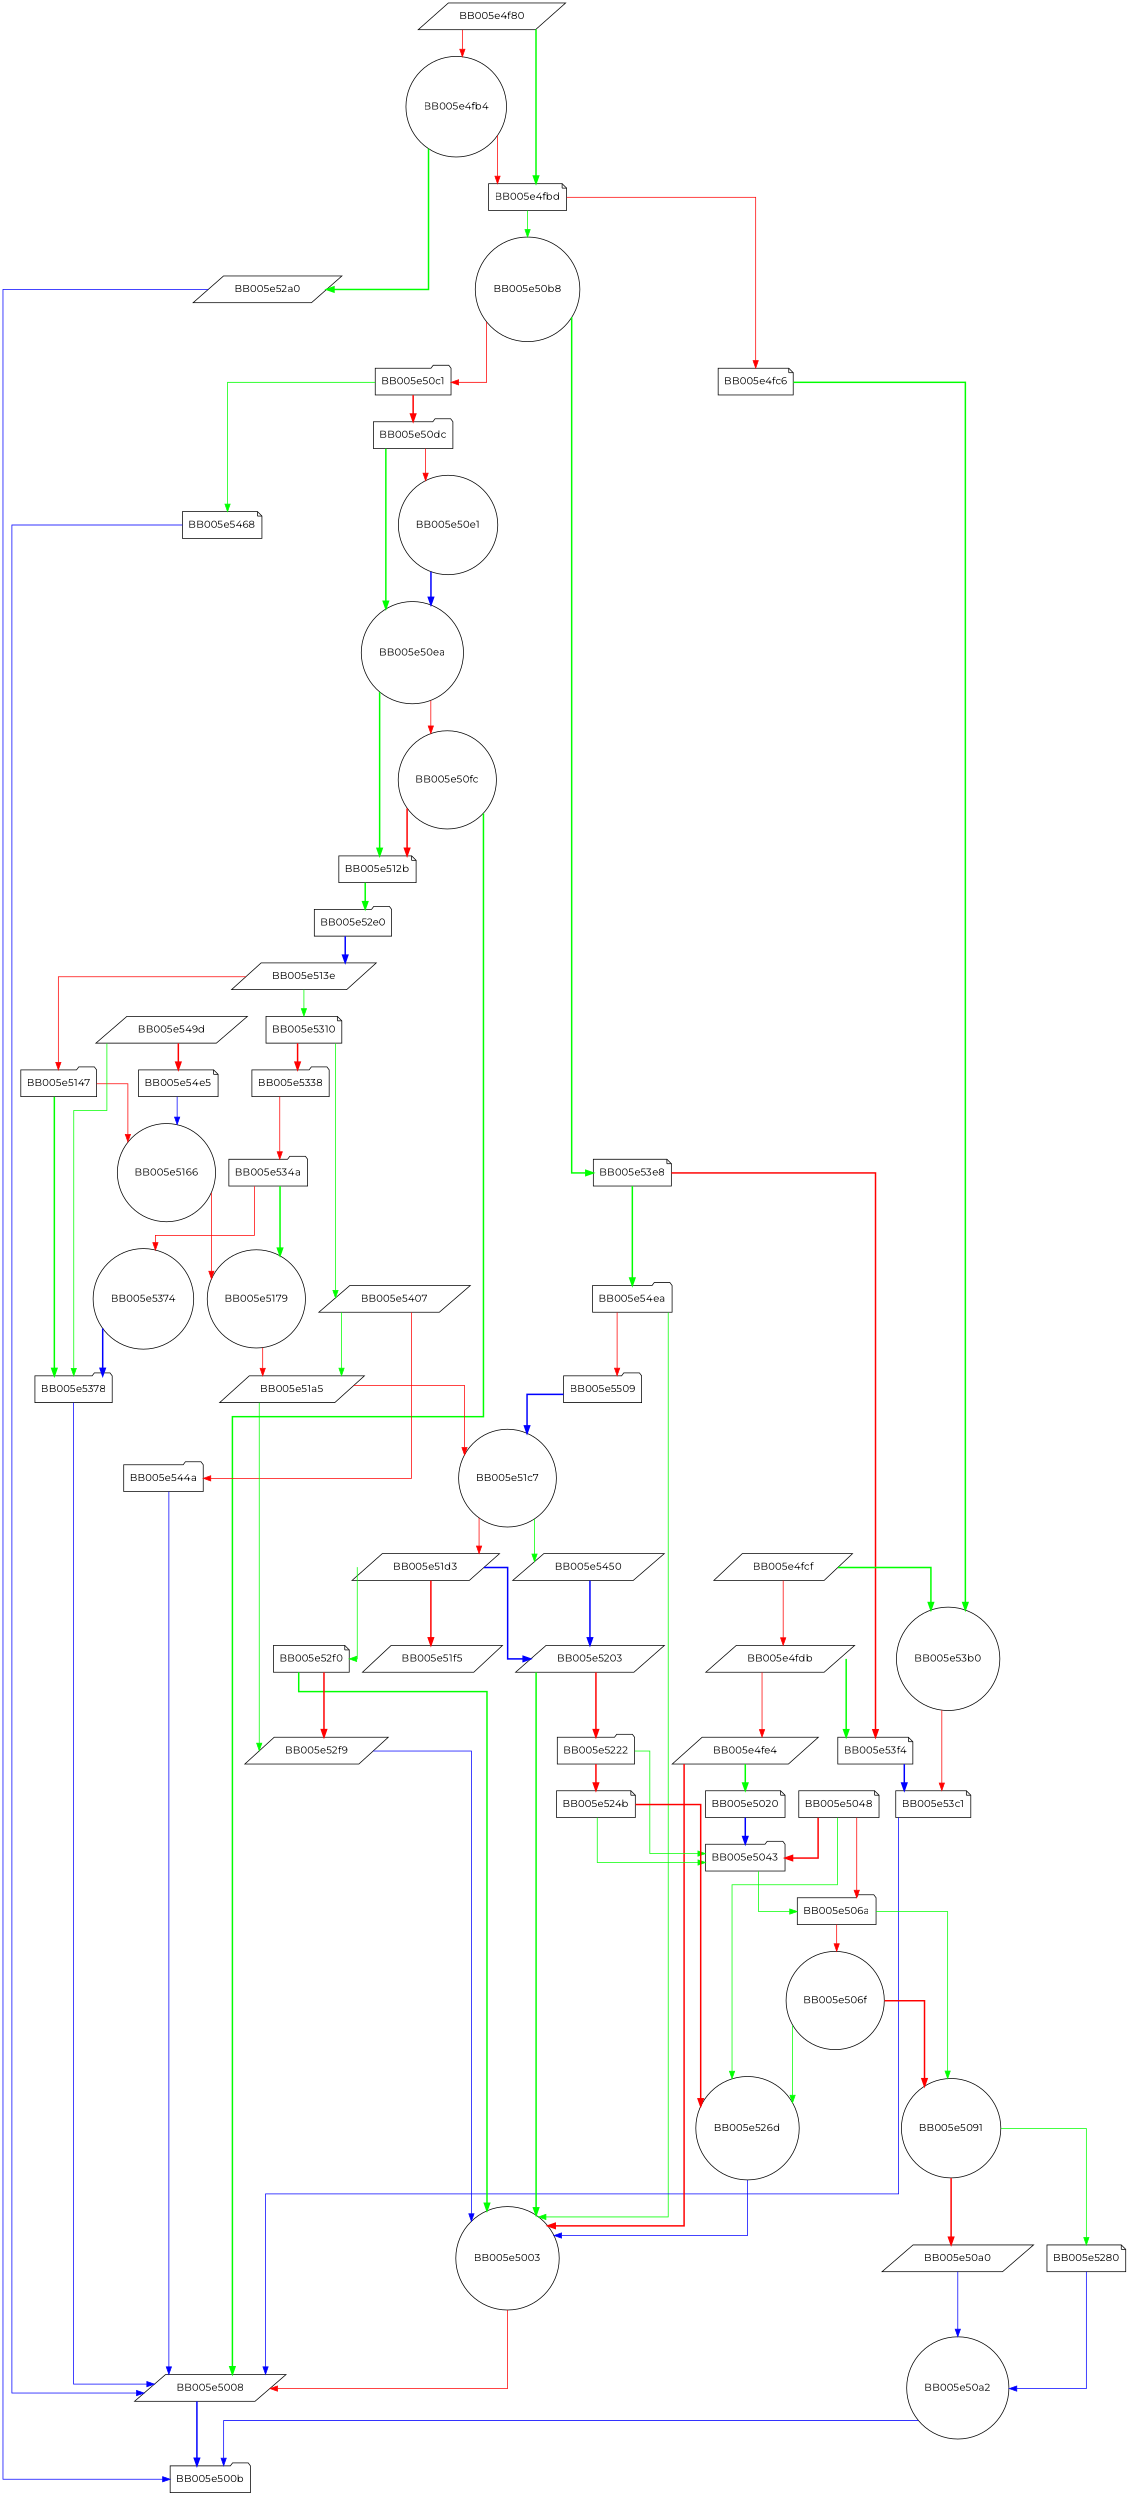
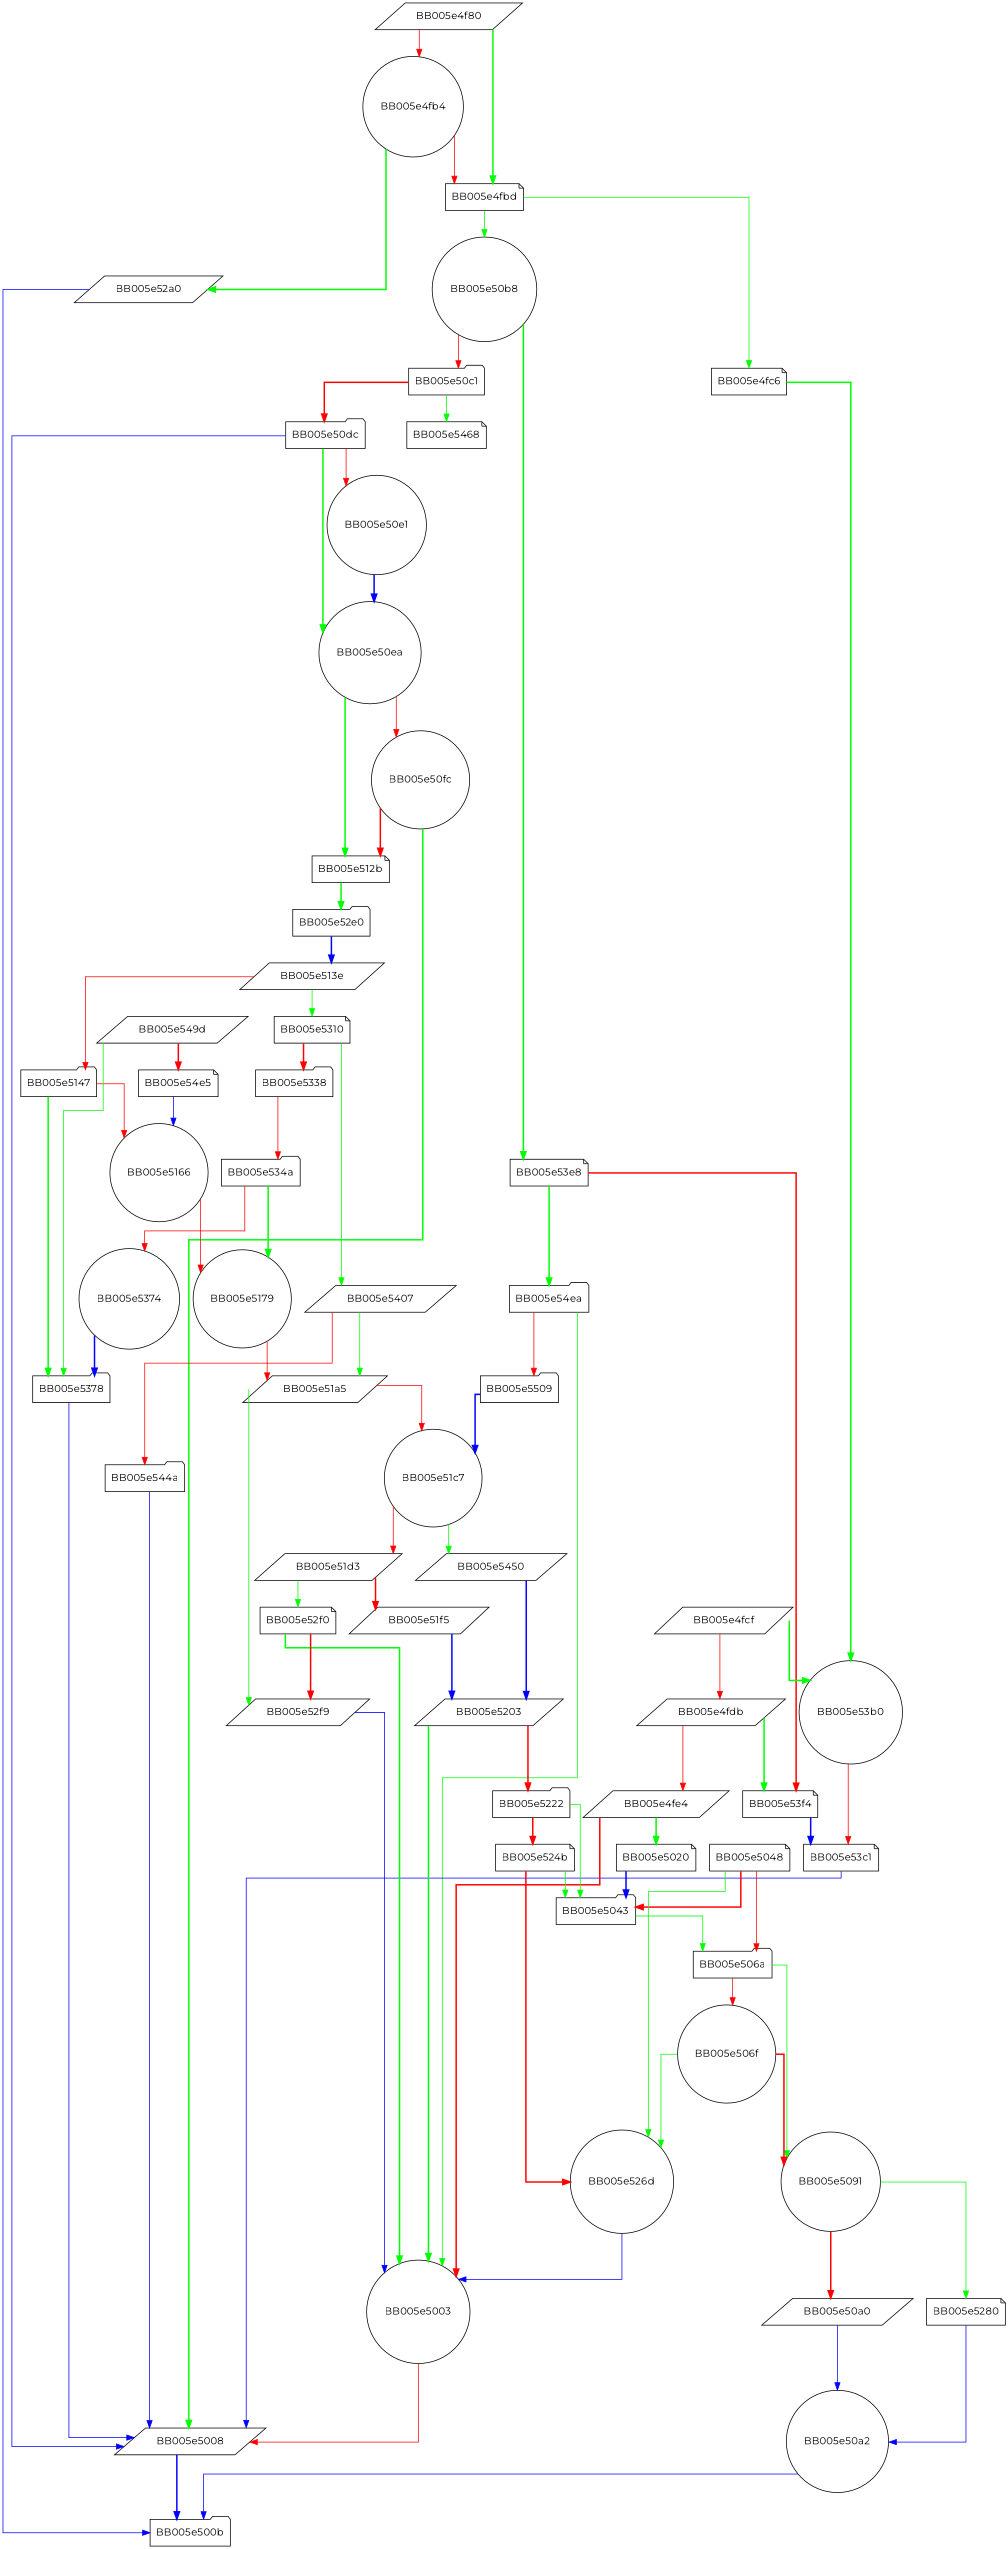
edge "BB005e4fbd" -> "BB005e4fc6": color red -> green
edge "BB005e5468" -> "BB005e5008": now "BB005e50dc" -> "BB005e5008"
edge "BB005e51d3" -> "BB005e5203": now "BB005e51f5" -> "BB005e5203"
